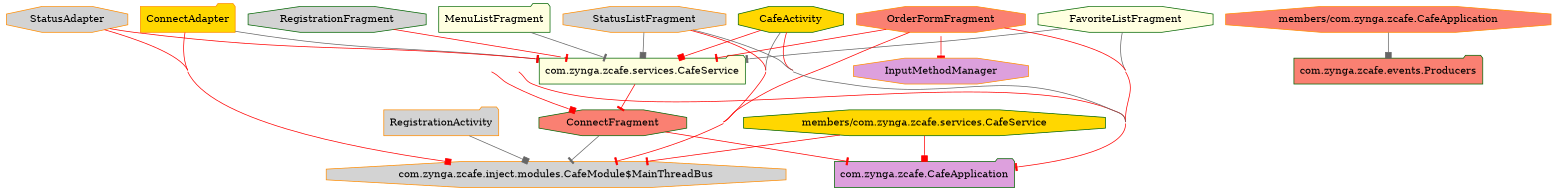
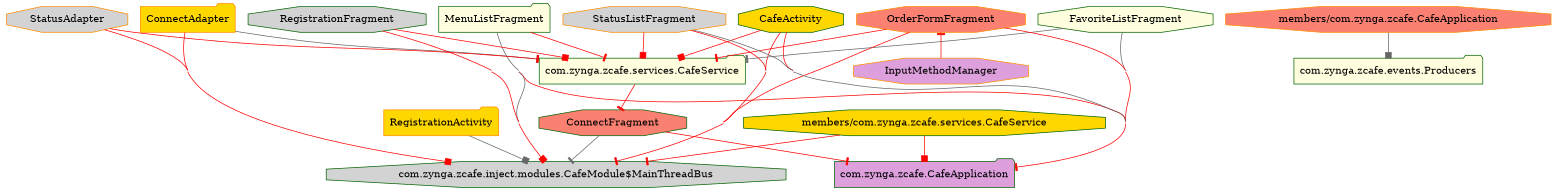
edge "StatusListFragment" -> "com.zynga.zcafe.services.CafeService": color gray40 -> red
edge "RegistrationFragment" -> "com.zynga.zcafe.services.CafeService": arrowhead tee -> box
edge "CafeActivity" -> "com.zynga.zcafe.inject.modules.CafeModule$MainThreadBus": color gray40 -> red
edge "MenuListFragment" -> "com.zynga.zcafe.services.CafeService": color gray40 -> red
edge "OrderFormFragment" -> "InputMethodManager": reversed
edge "MenuListFragment" -> "com.zynga.zcafe.inject.modules.CafeModule$MainThreadBus": added
node "com.zynga.zcafe.events.Producers": fillcolor salmon -> lightyellow
edge "RegistrationFragment" -> "ConnectFragment": now "RegistrationFragment" -> "com.zynga.zcafe.inject.modules.CafeModule$MainThreadBus"
node "RegistrationActivity": fillcolor lightgrey -> gold
node "com.zynga.zcafe.inject.modules.CafeModule$MainThreadBus": color darkorange -> darkgreen
